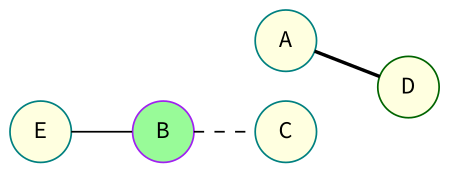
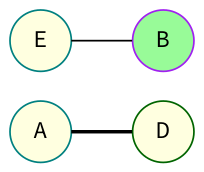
node "C": removed
